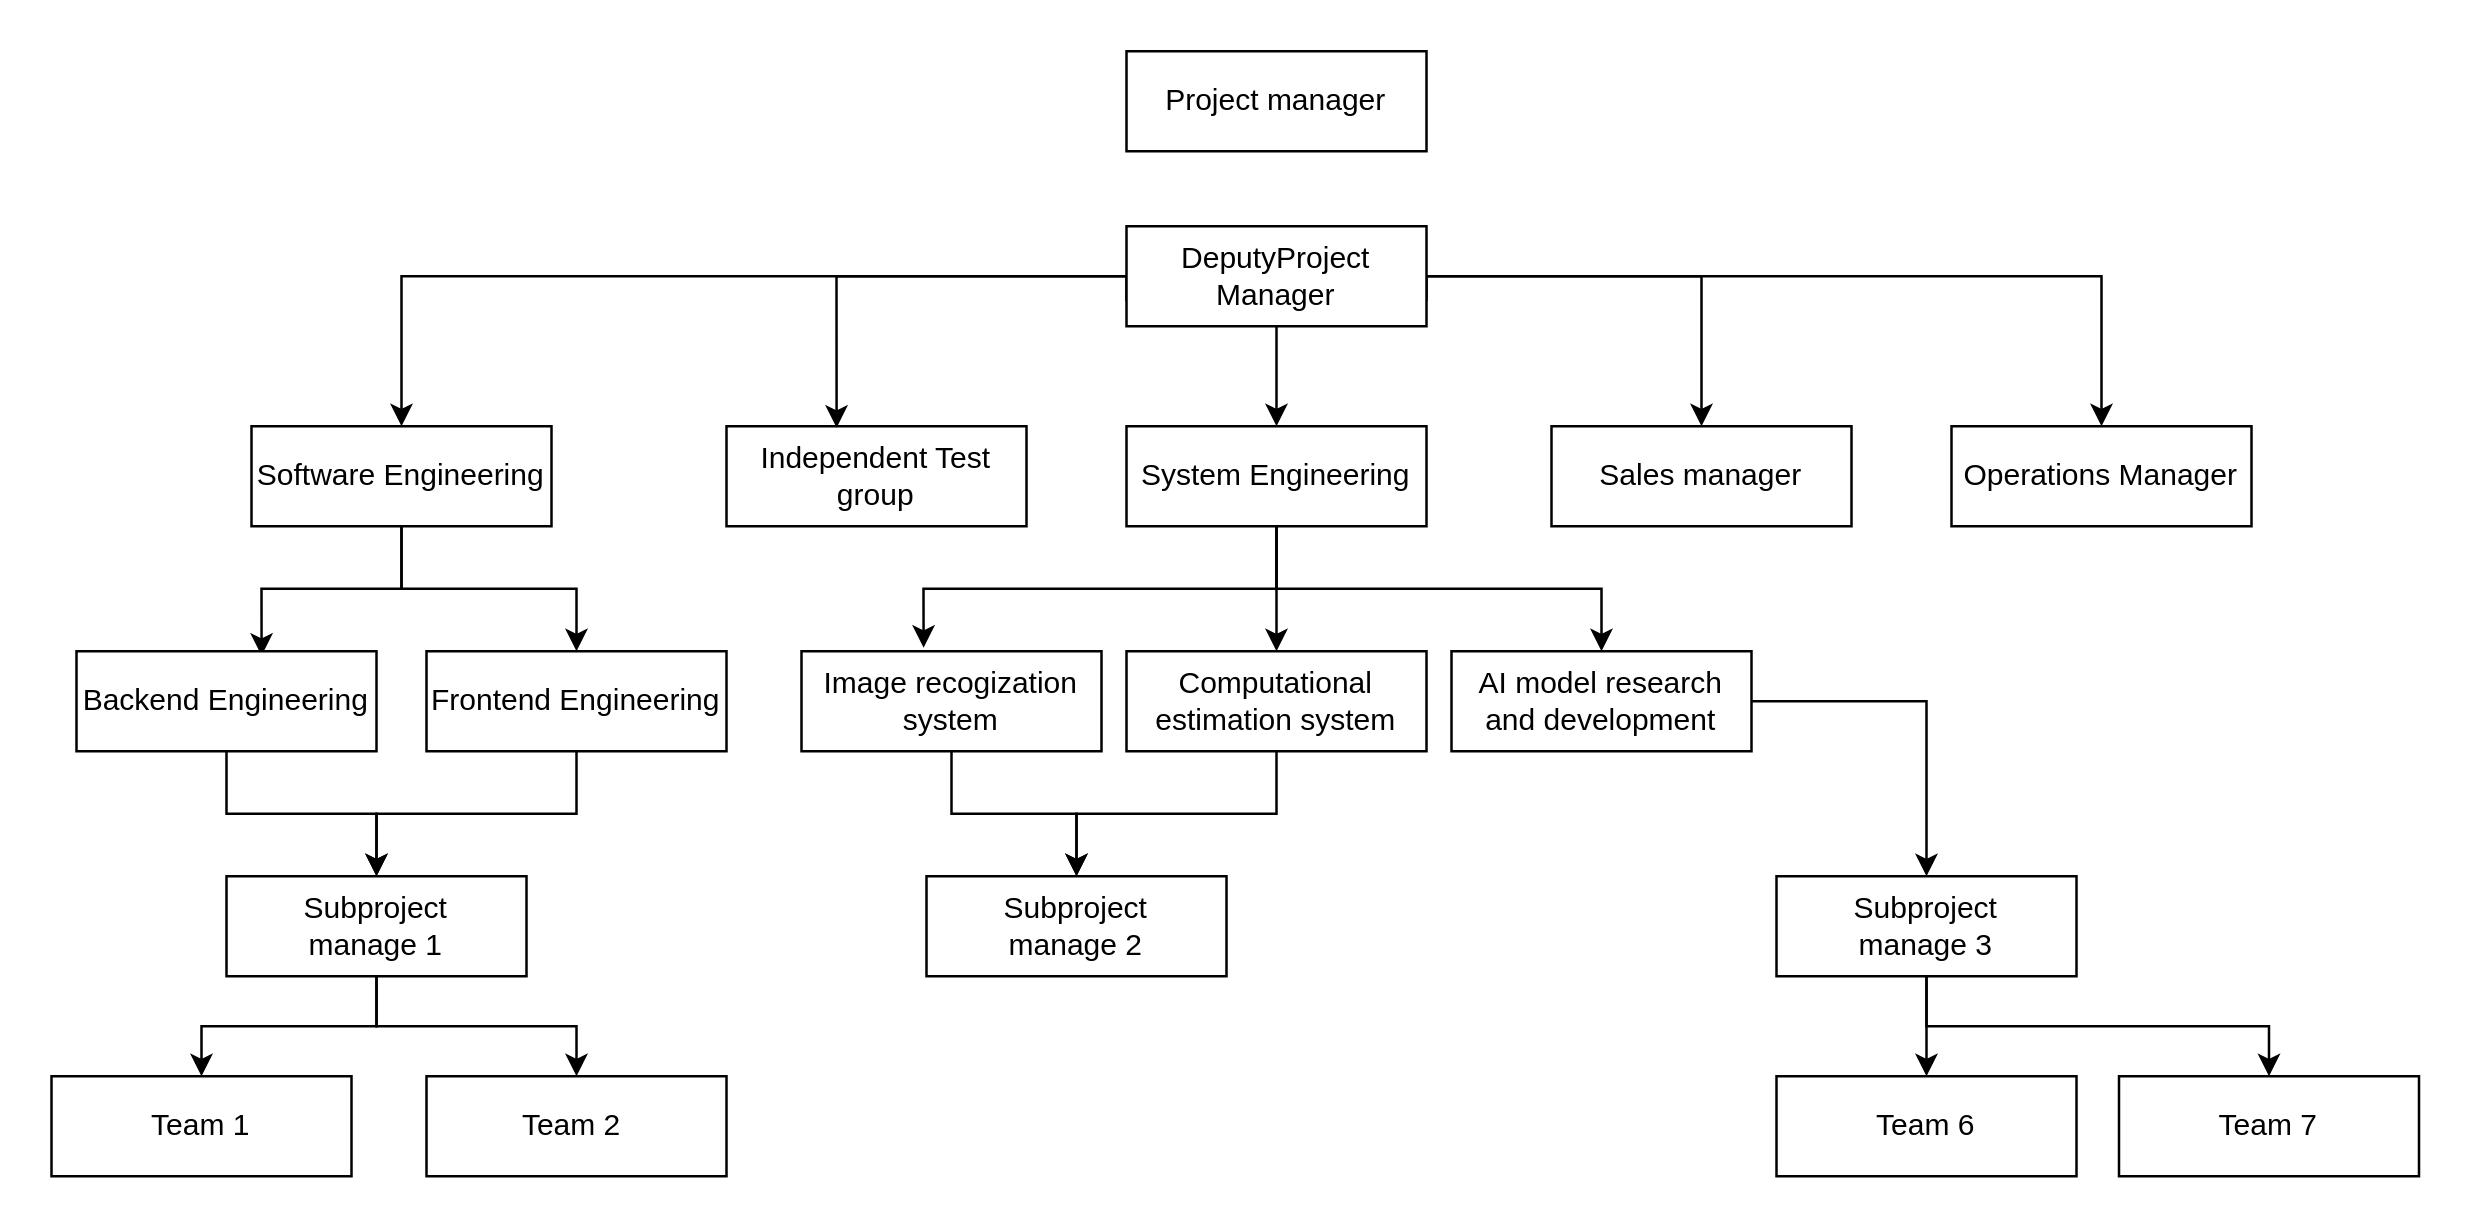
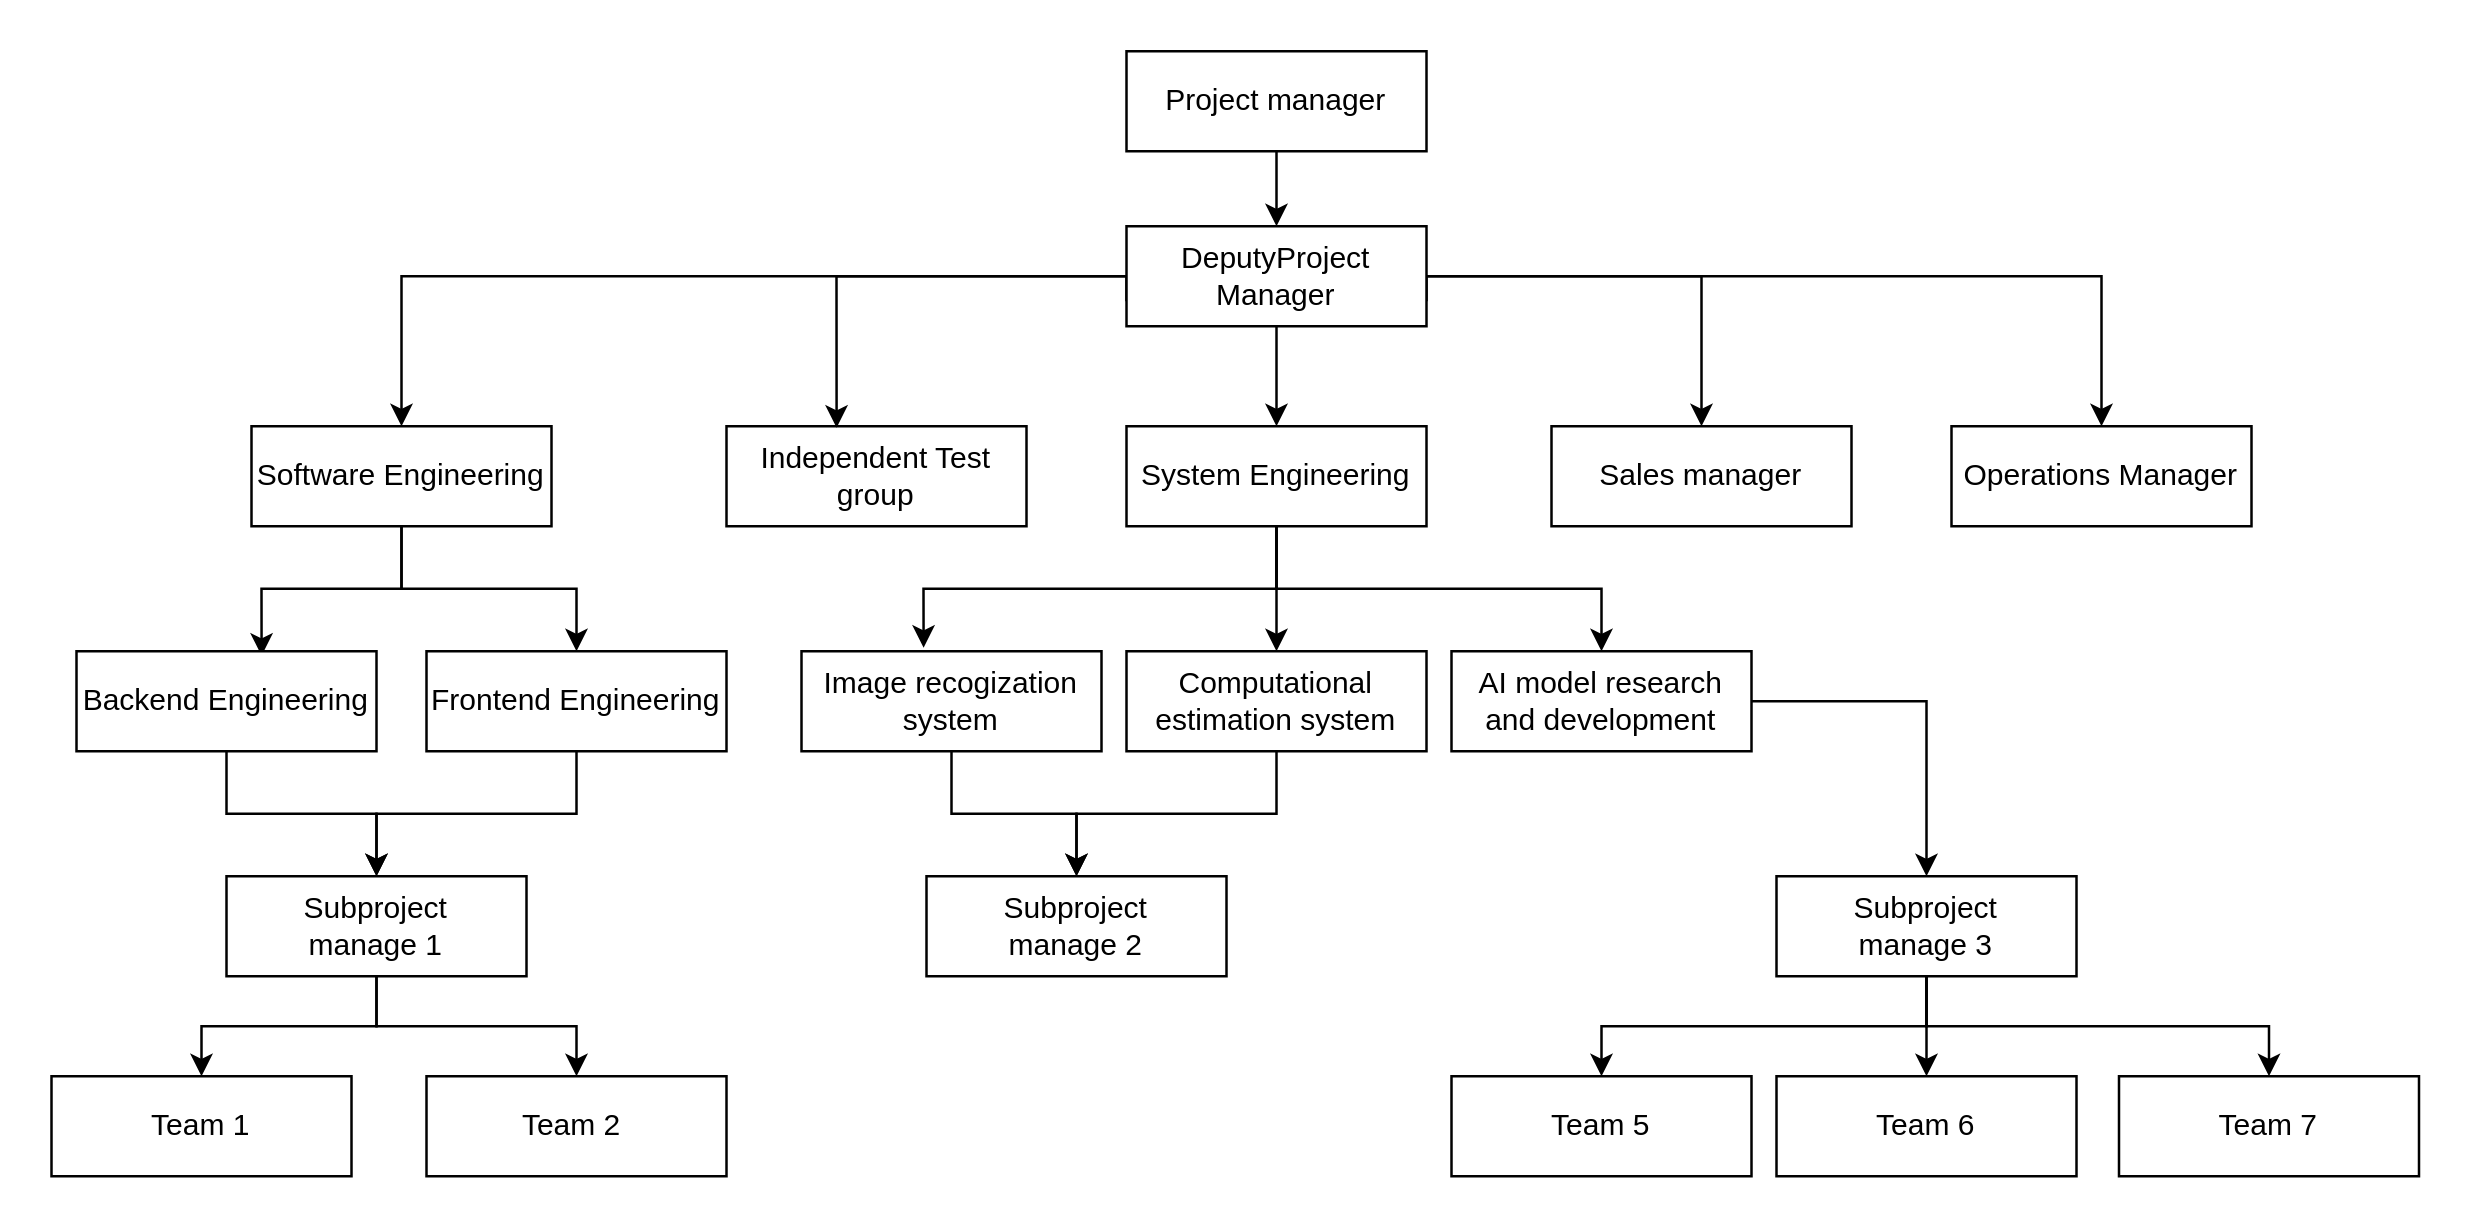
edge "Project manager" -> "DeputyProject Manager": added
edge "Subproject manage 3" -> "Team 5": added
node "Team 5": added
